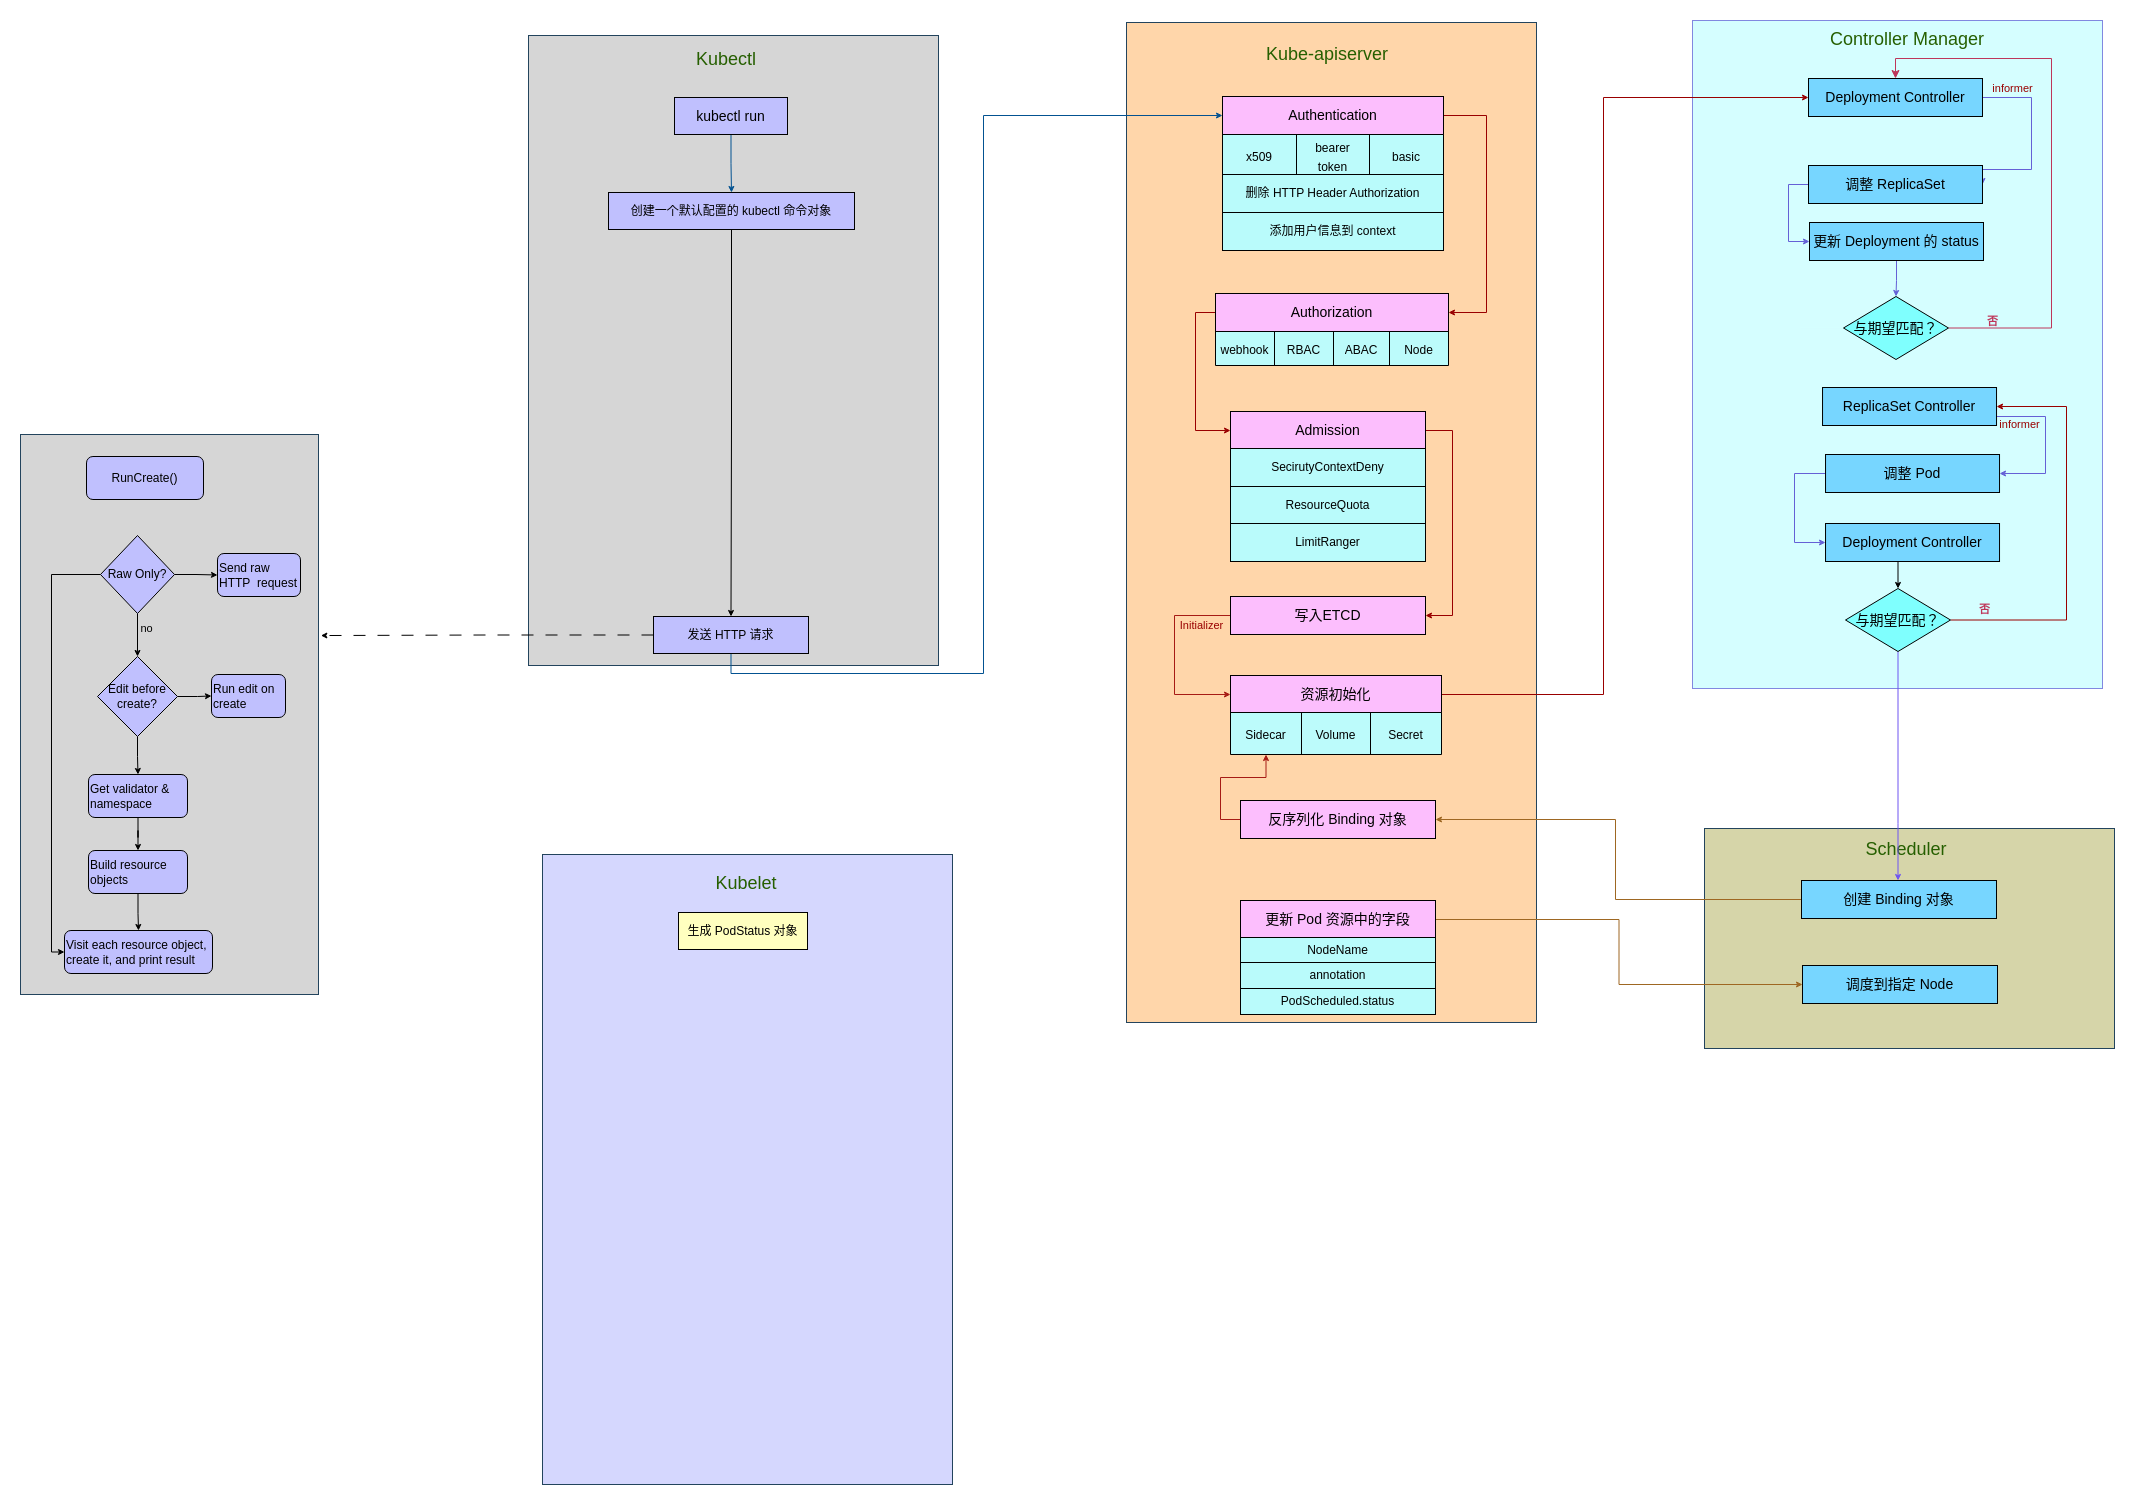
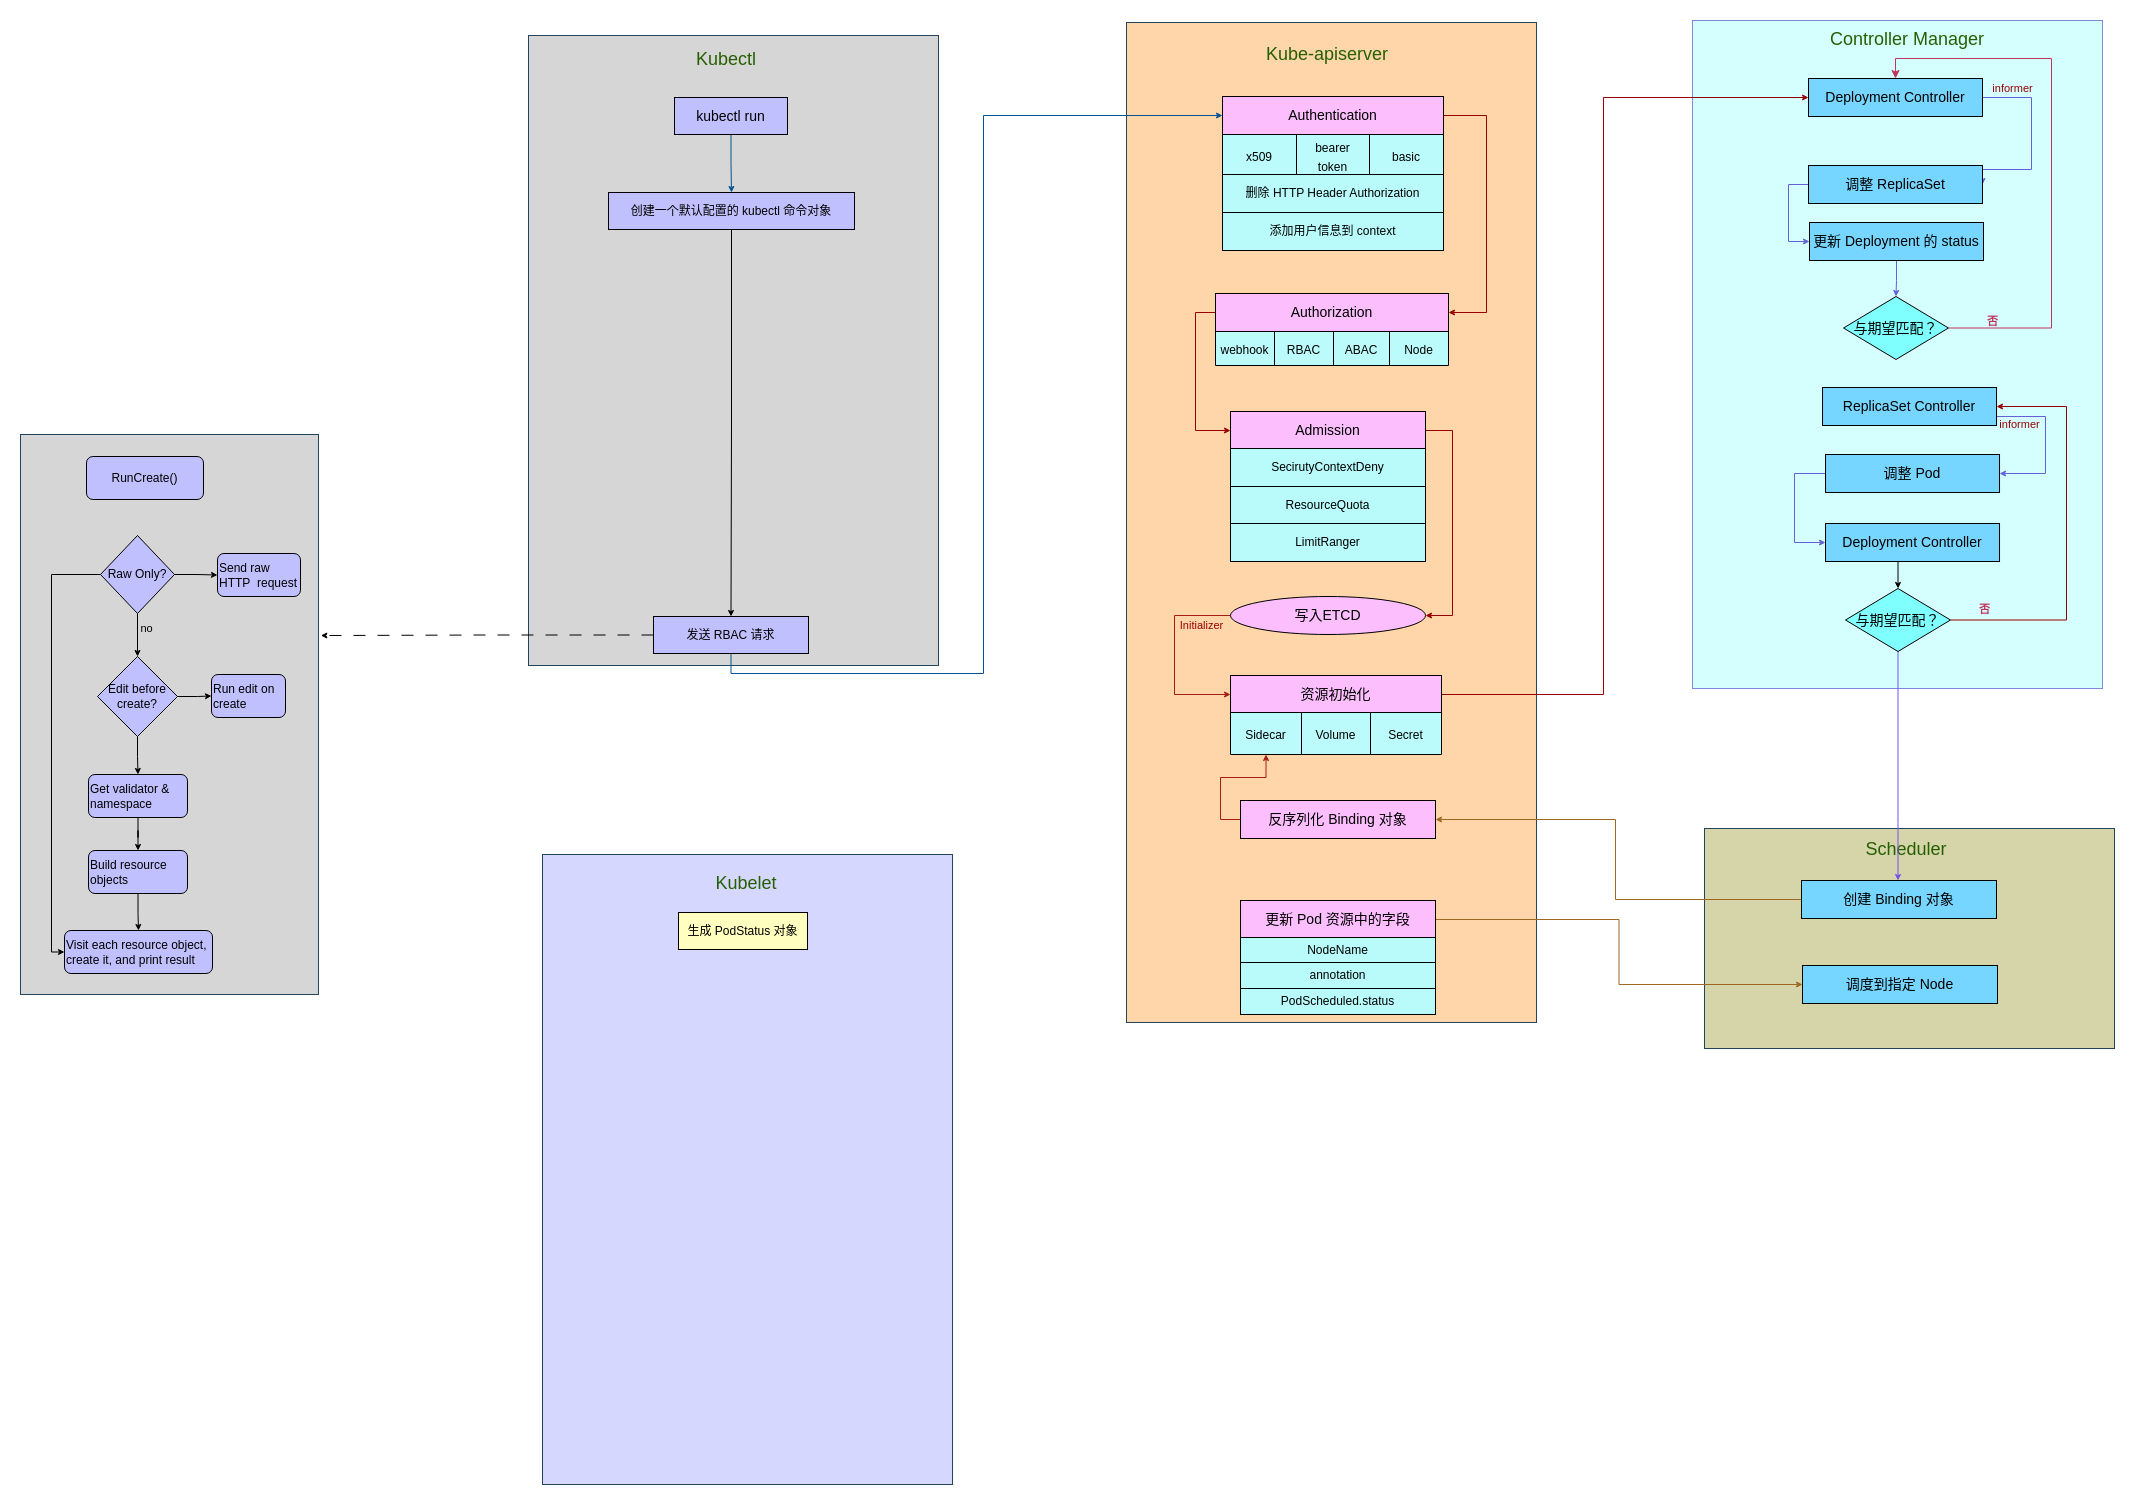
node "写入ETCD": shape rectangle -> ellipse
node "发送 HTTP 请求": label "发送 HTTP 请求" -> "发送 RBAC 请求"
